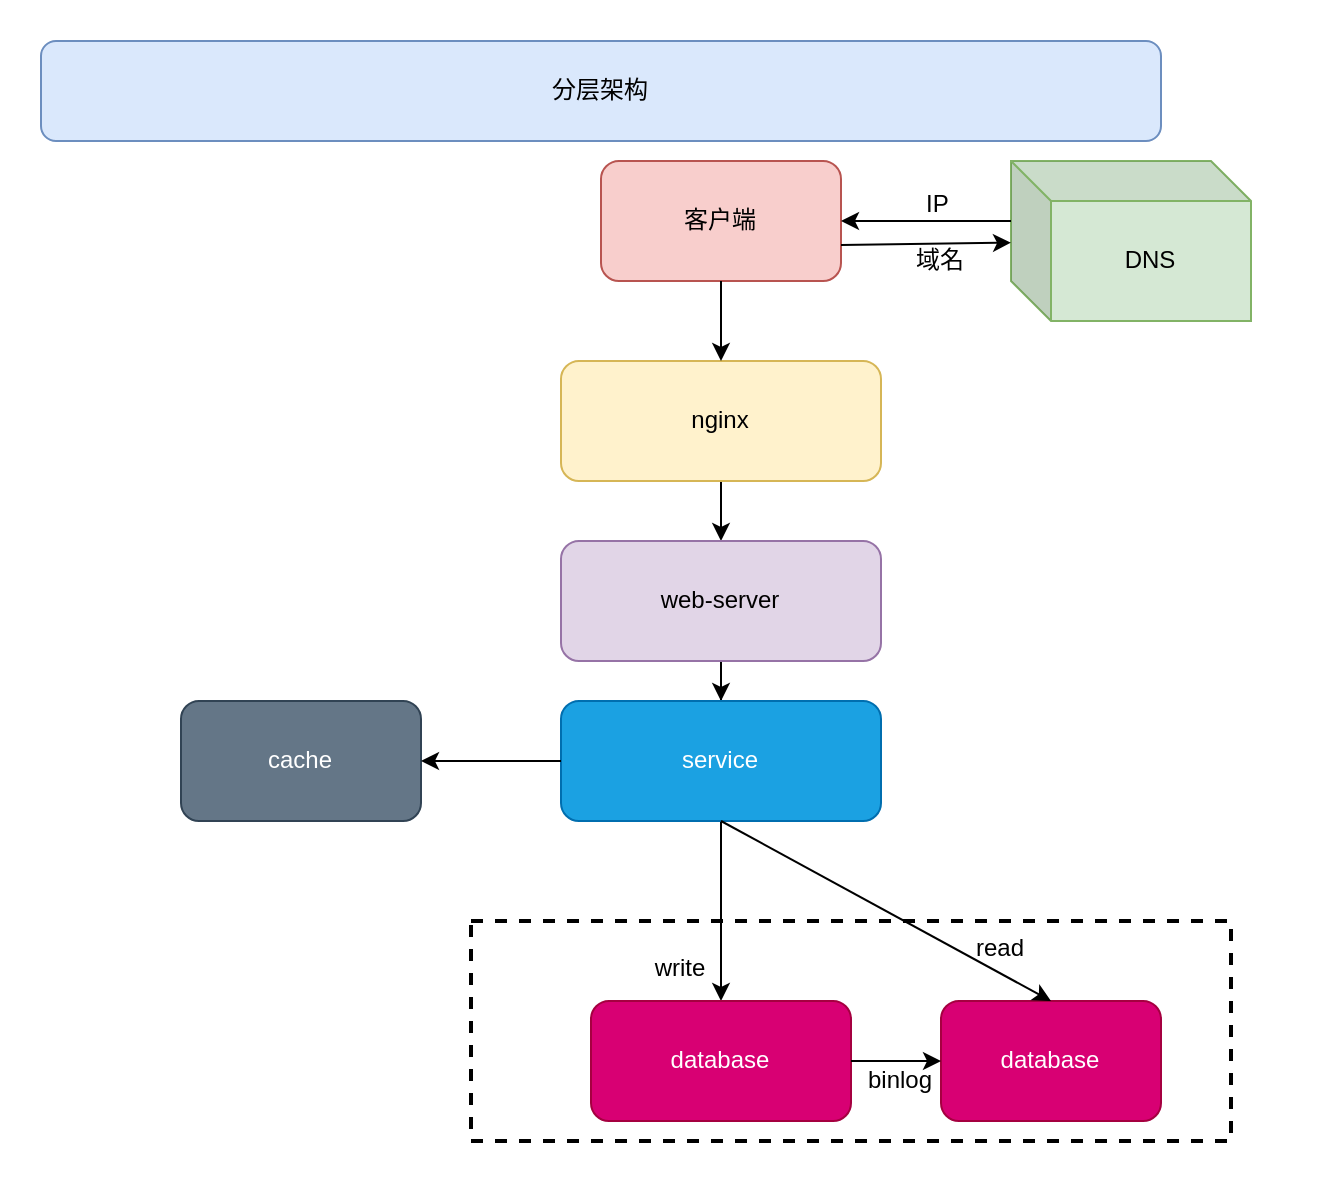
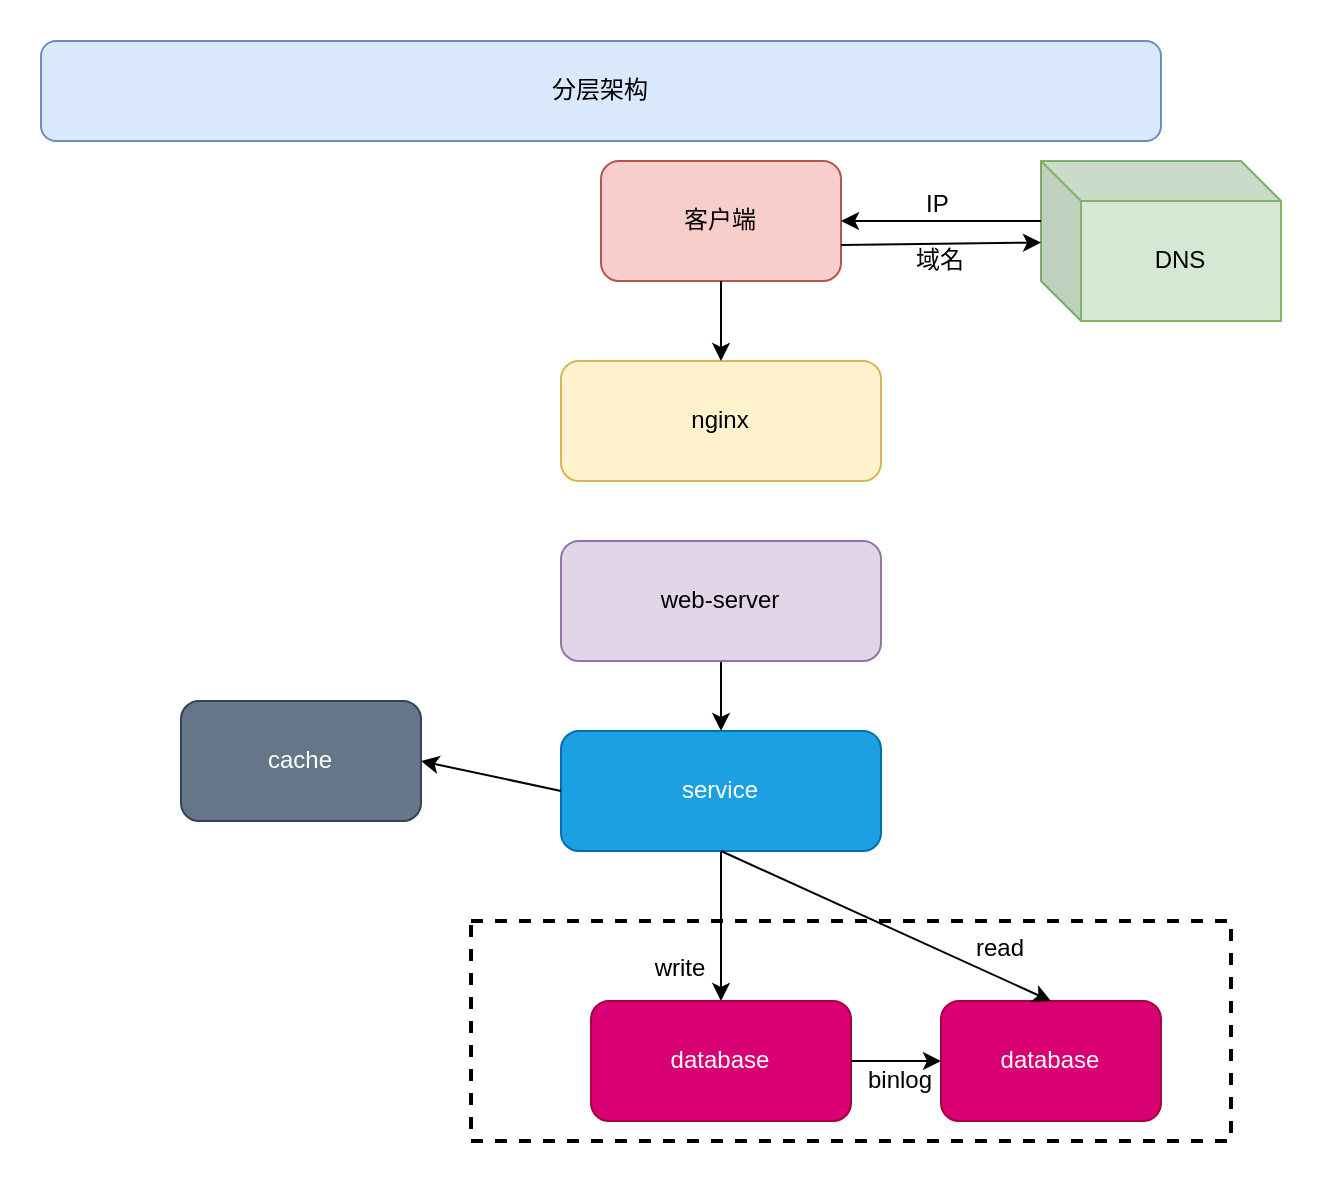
node "DNS": moved (1131, 241) -> (1161, 241)
edge "nginx" -> "web-server": removed
node "service": moved (721, 761) -> (721, 791)
